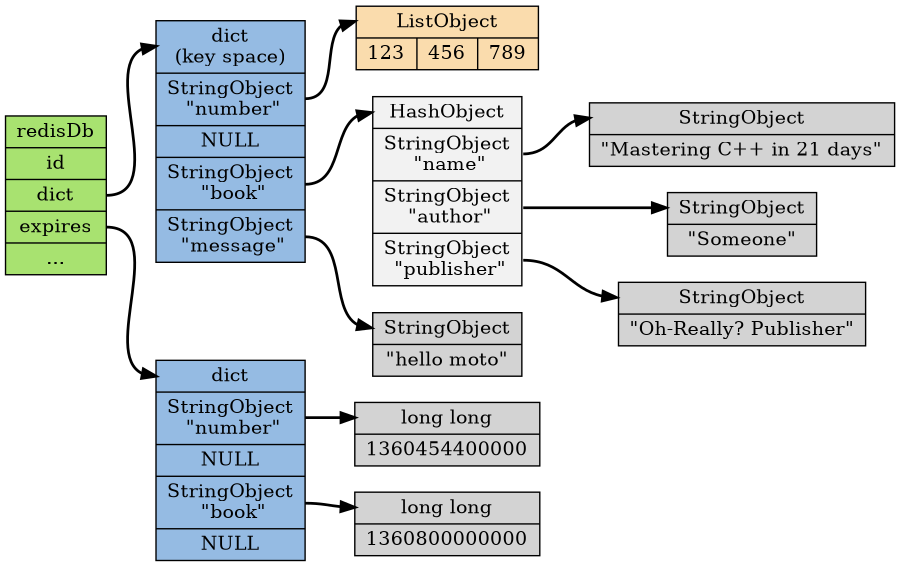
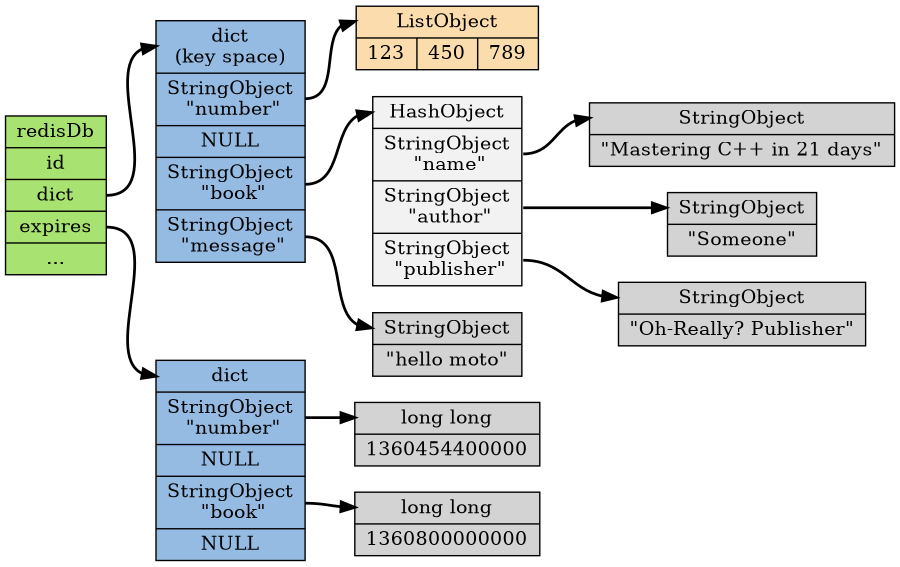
node "ListObject": text "456" -> "450"
